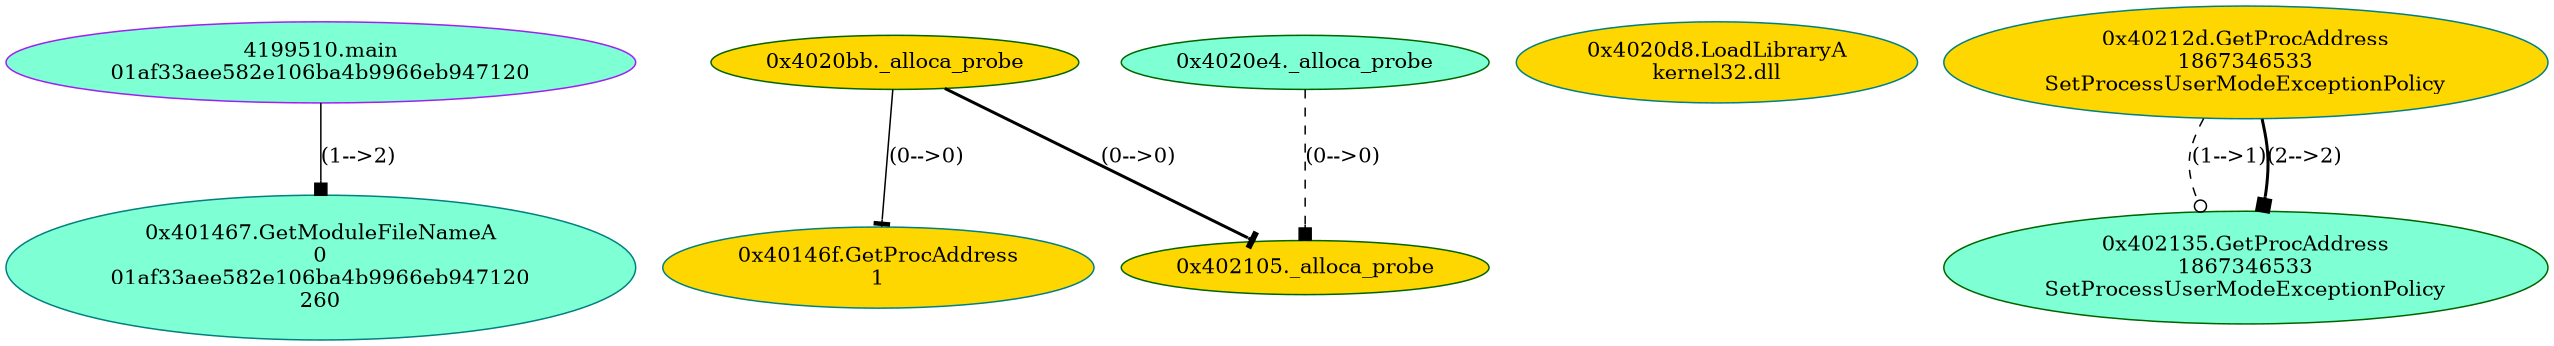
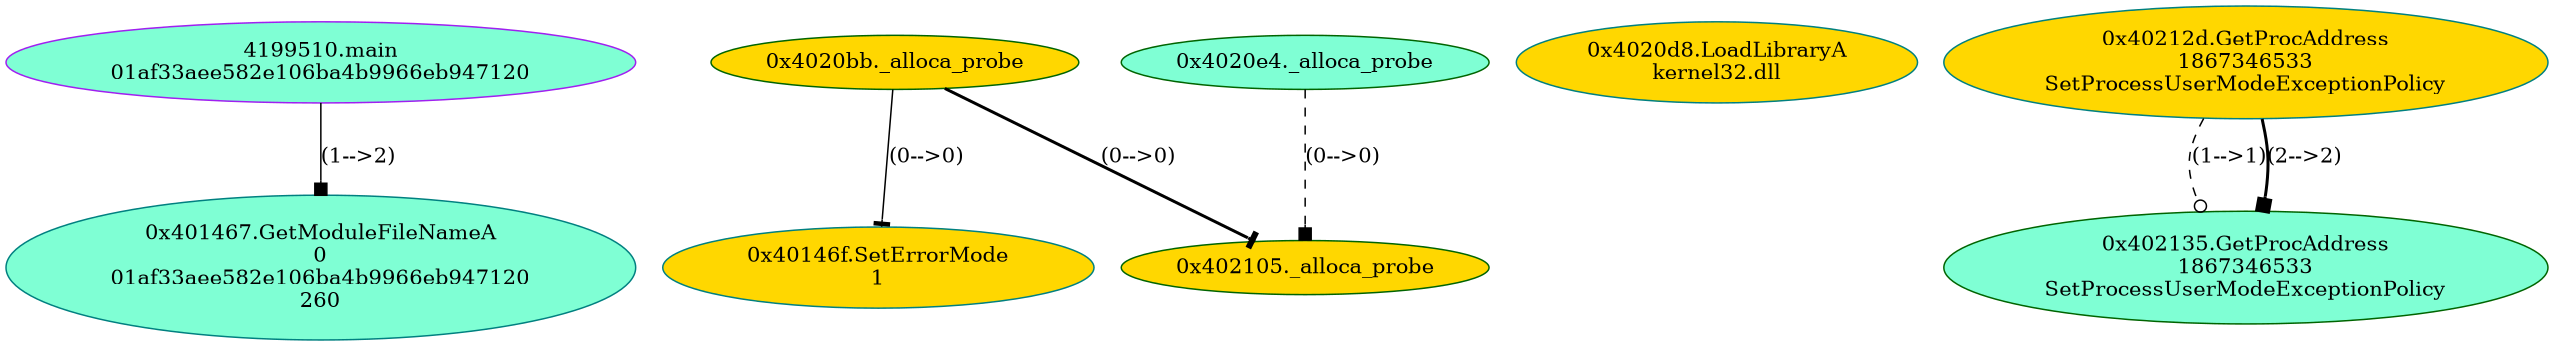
node "0x40146f.GetProcAddress 1": label "0x40146f.GetProcAddress 1" -> "0x40146f.SetErrorMode 1"
